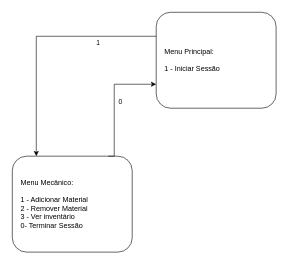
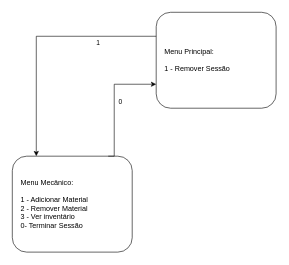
node "Menu Principal: 1 - Iniciar Sessão": label "Menu Principal: 1 - Iniciar Sessão" -> "Menu Principal: 1 - Remover Sessão"
